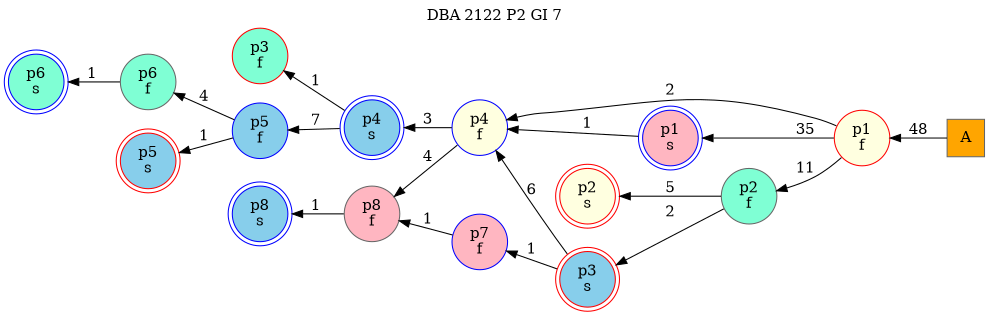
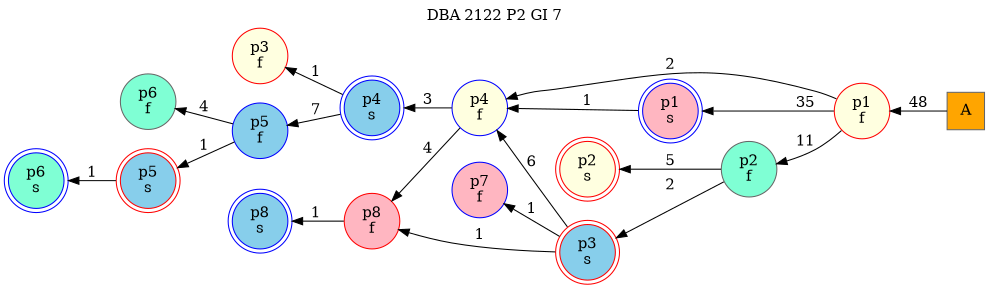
node "p3 f": fillcolor aquamarine -> lightyellow
edge "p6 f" -> "p6 s": now "p5 s" -> "p6 s"
node "p8 f": color gray40 -> red
edge "p7 f" -> "p8 f": now "p3 s" -> "p8 f"
